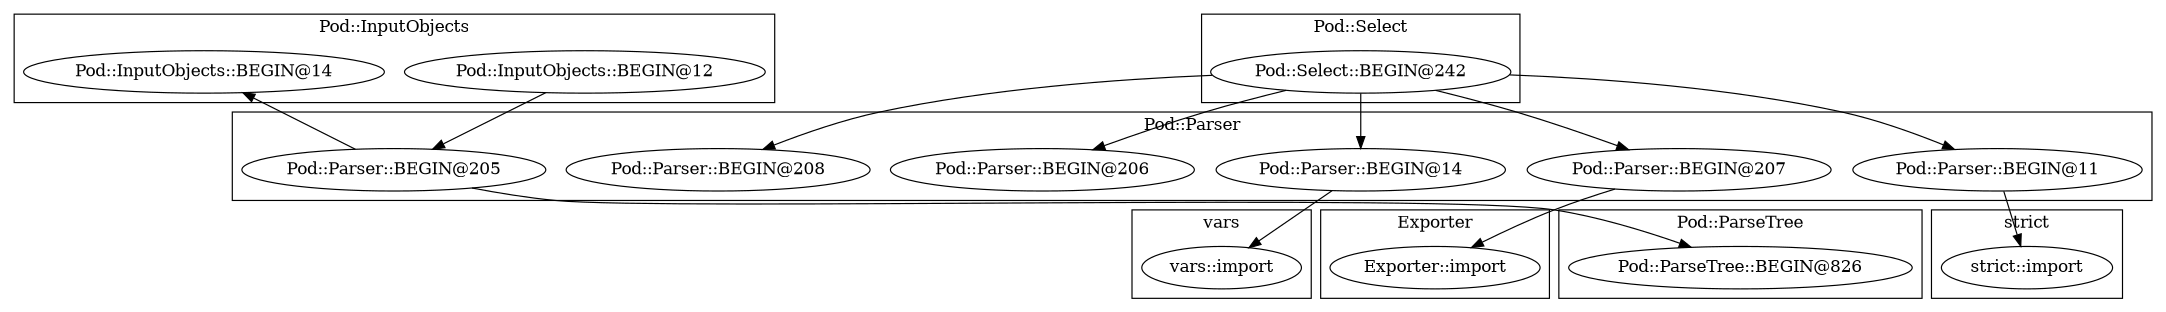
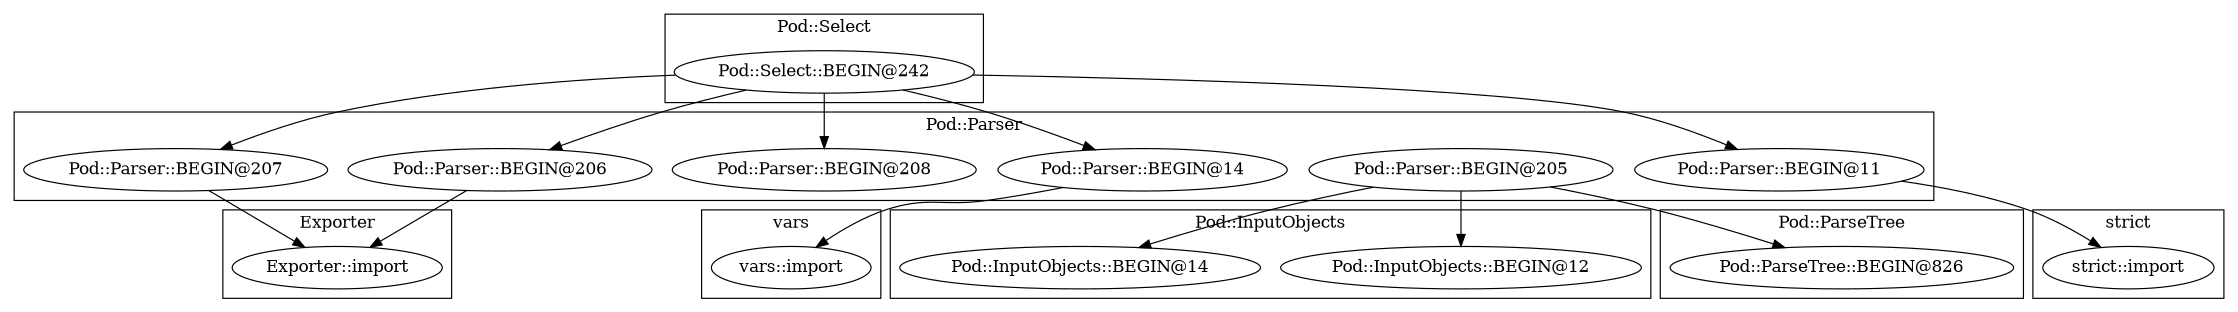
edge "Pod::InputObjects::BEGIN@12" -> "Pod::Parser::BEGIN@205": reversed
edge "Pod::Parser::BEGIN@206" -> "Exporter::import": added
